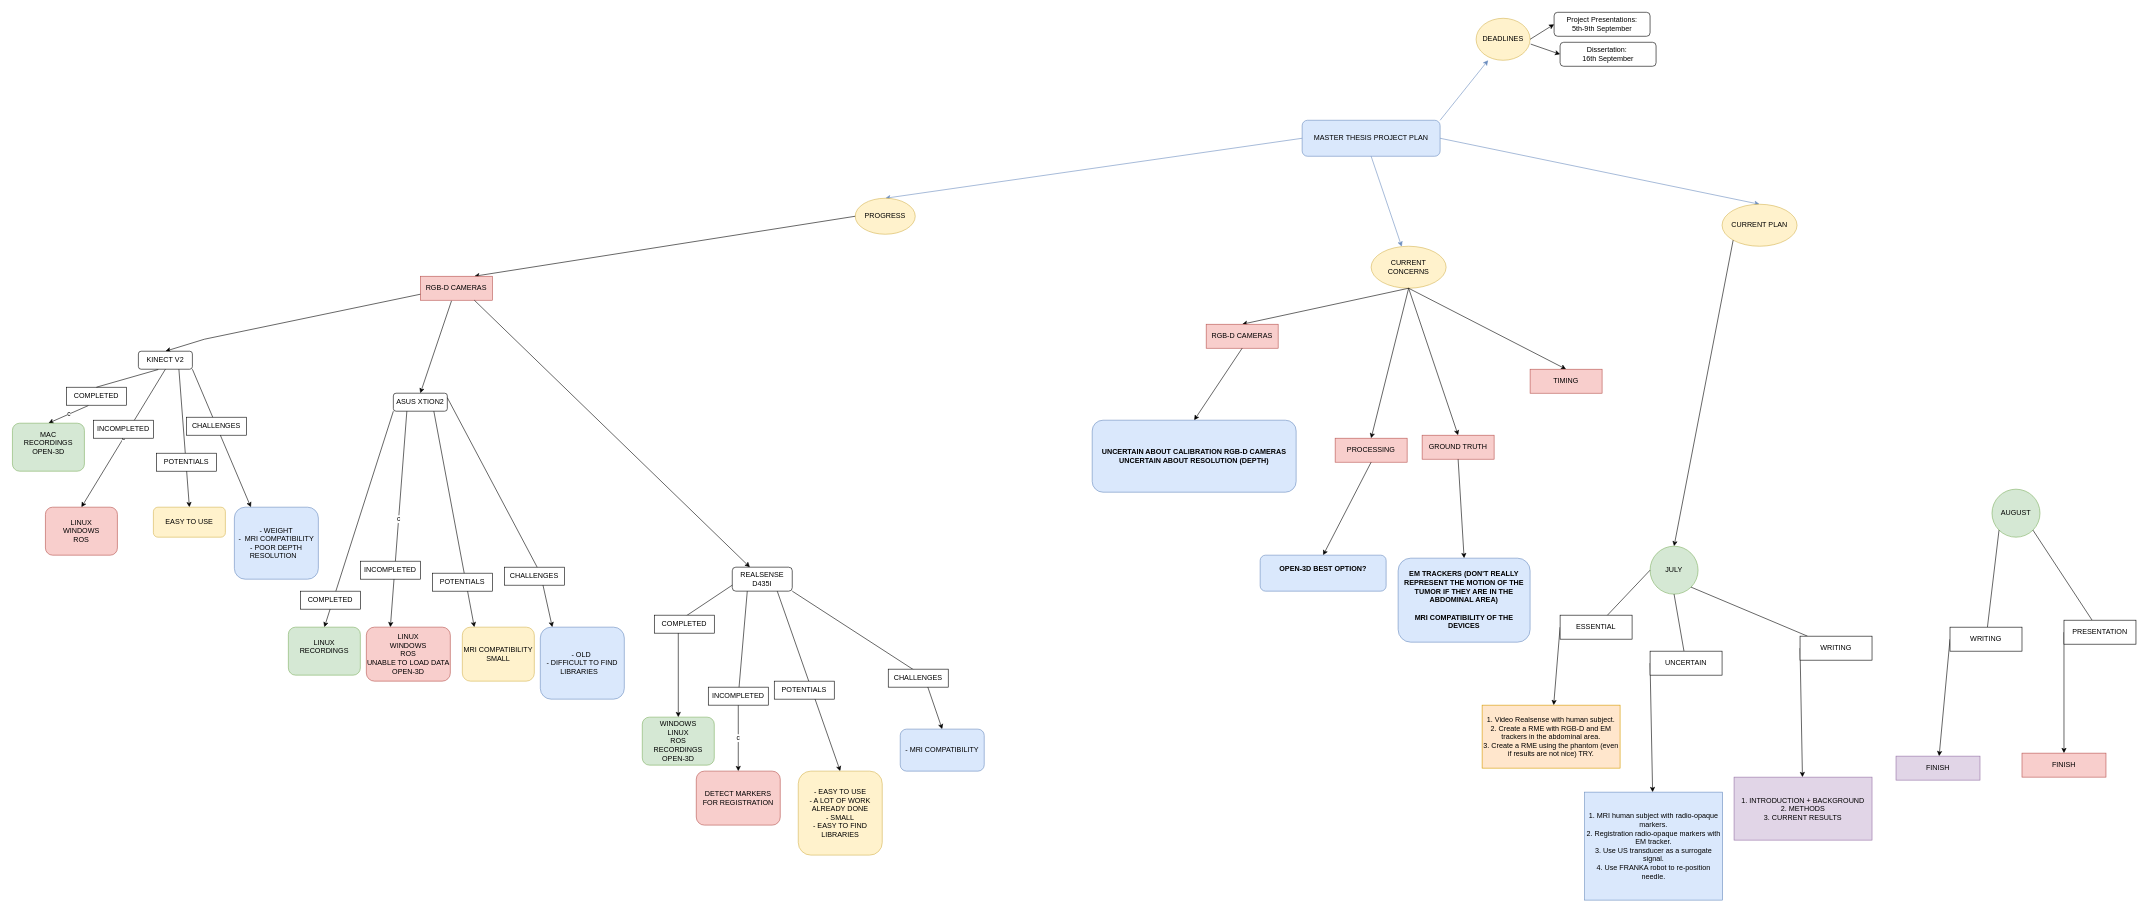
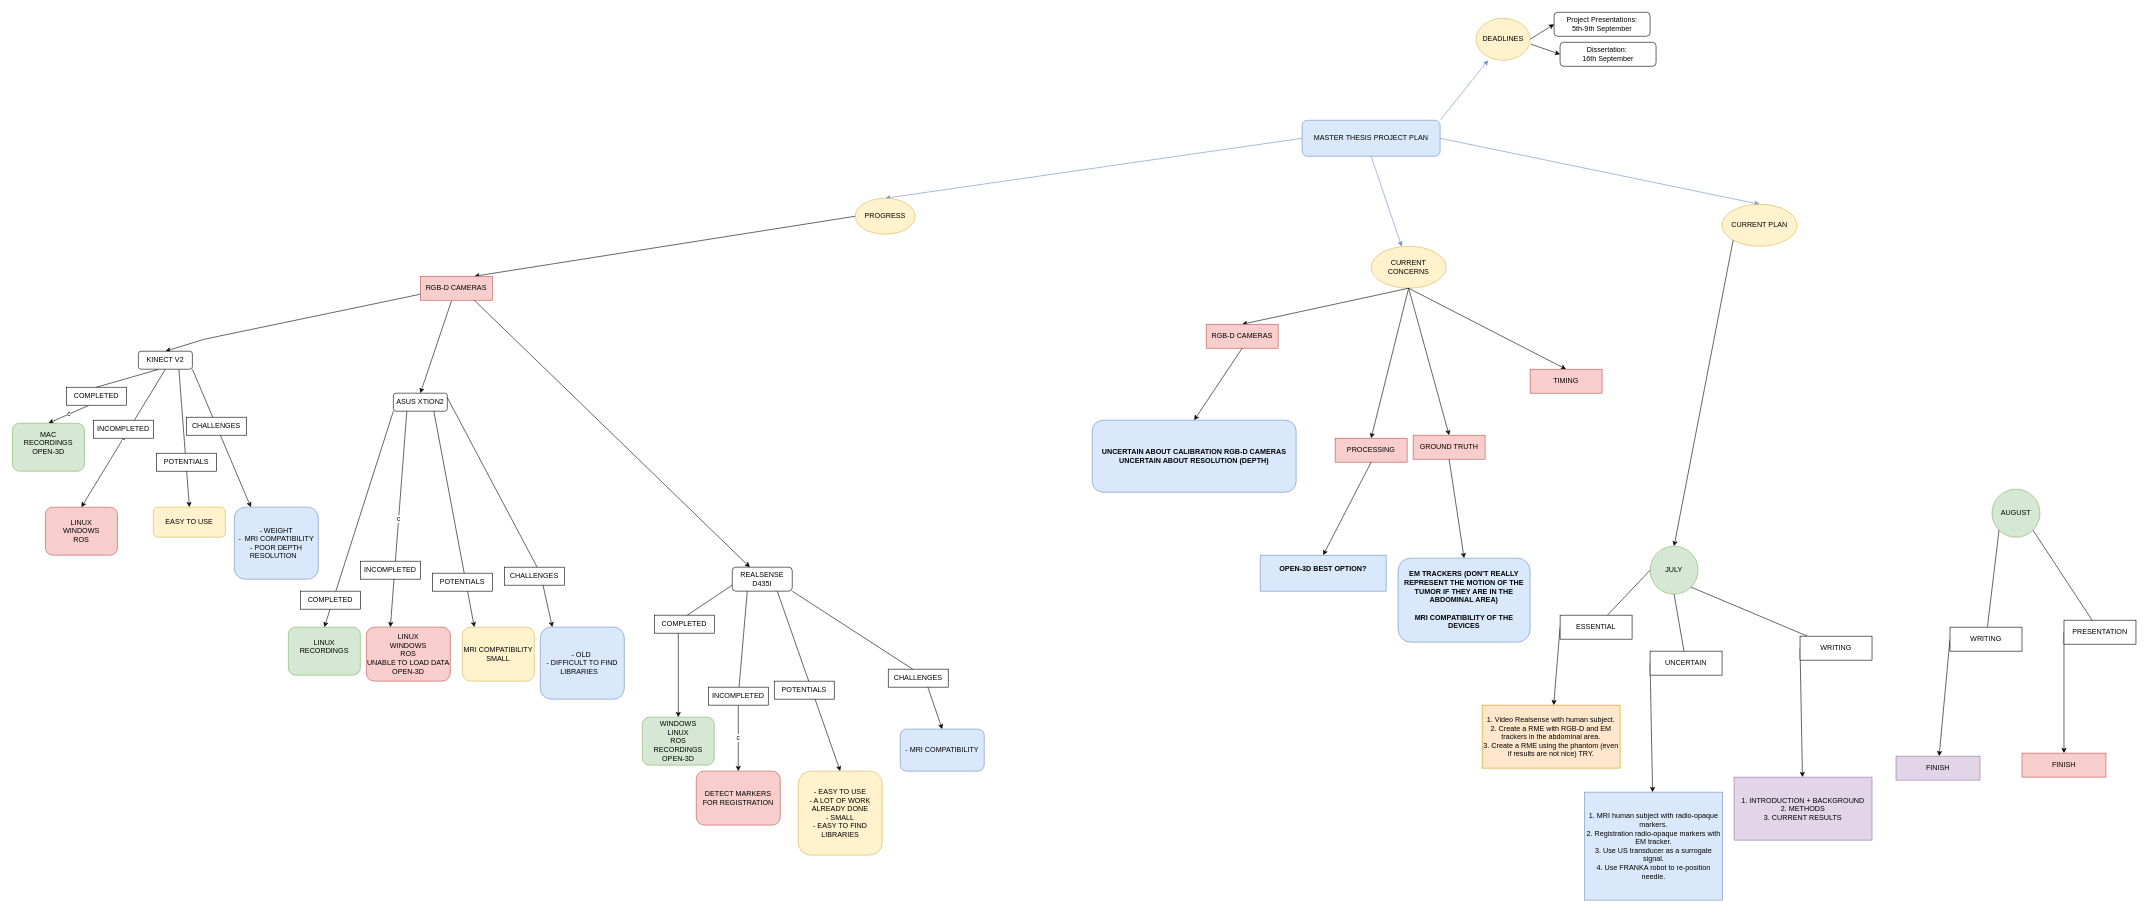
node "GROUND TRUTH": moved (1458, 447) -> (1449, 447)
node "OPEN-3D BEST OPTION?": shape rounded rectangle -> rectangle
